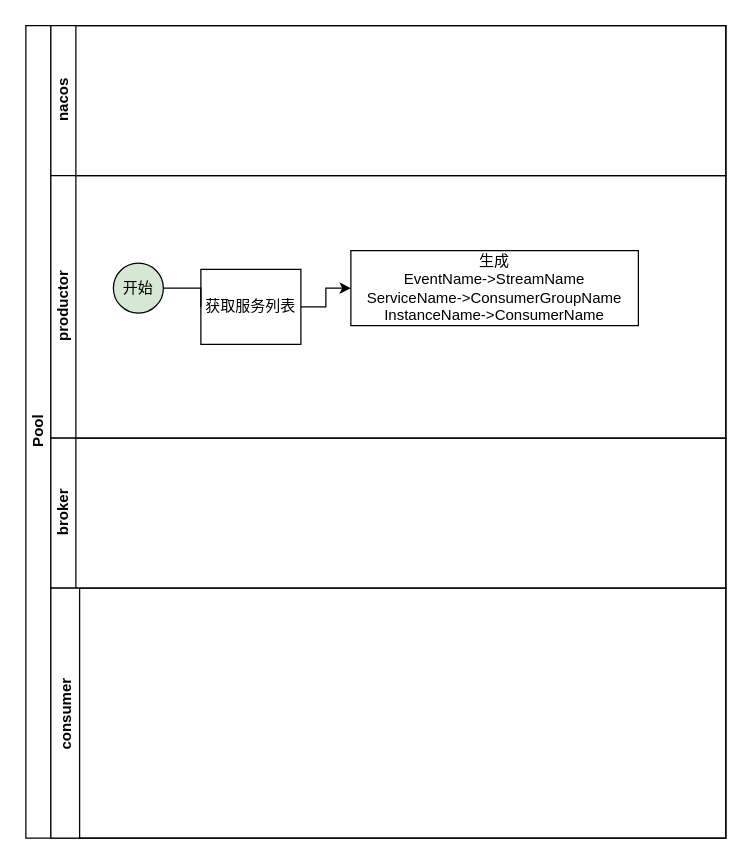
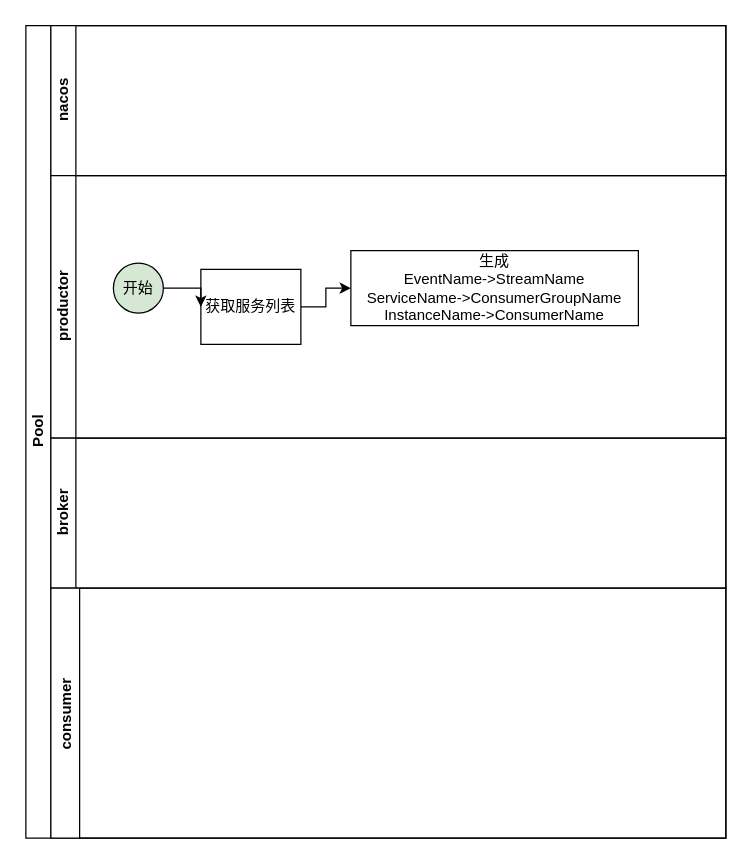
edge "开始" -- "获取服务列表": arrowhead none -> classic
